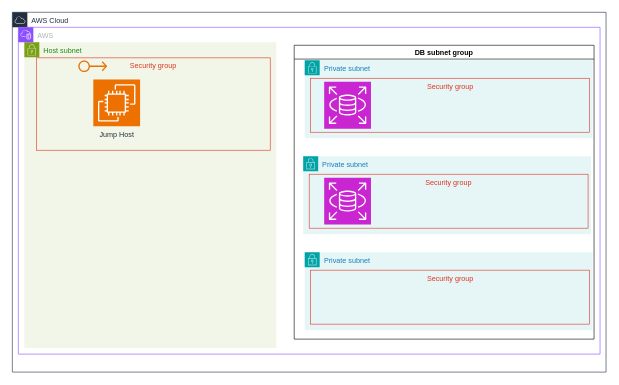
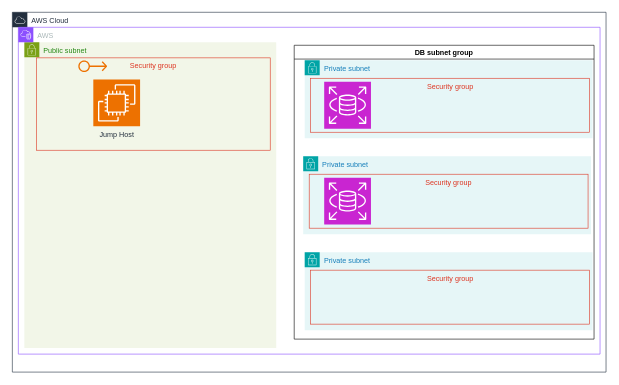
node "Host subnet": label "Host subnet" -> "Public subnet"
